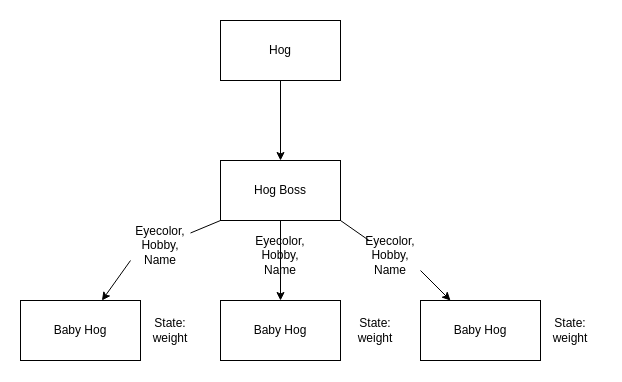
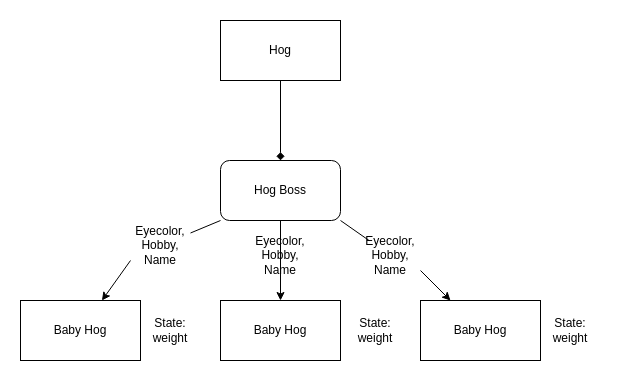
edge "Hog" -> "Hog Boss": arrowhead classic -> diamond
node "Hog Boss": shape rectangle -> rounded rectangle
